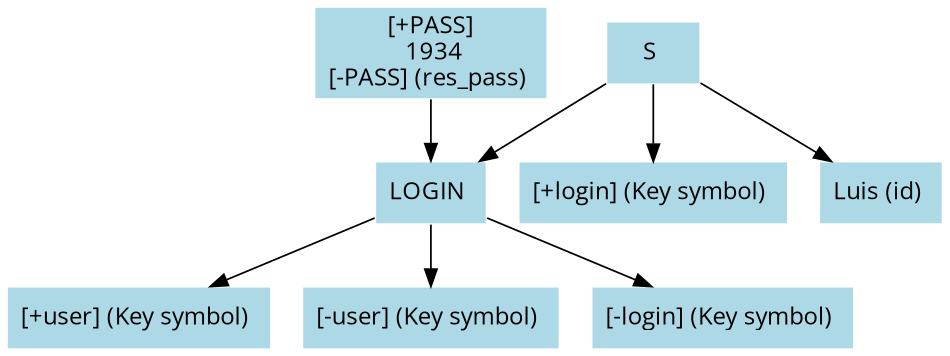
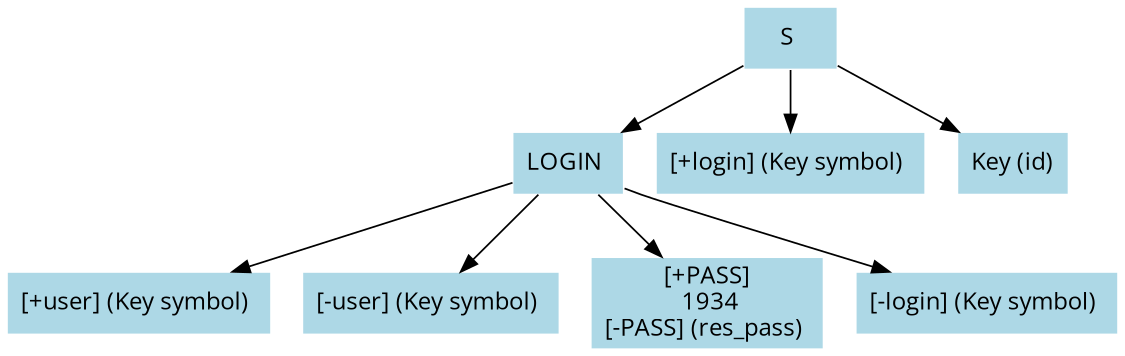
edge "[+PASS] 1934 [-PASS] (res_pass)" -> "LOGIN": reversed
node "Luis (id)": label "Luis (id)" -> "Key (id)"
